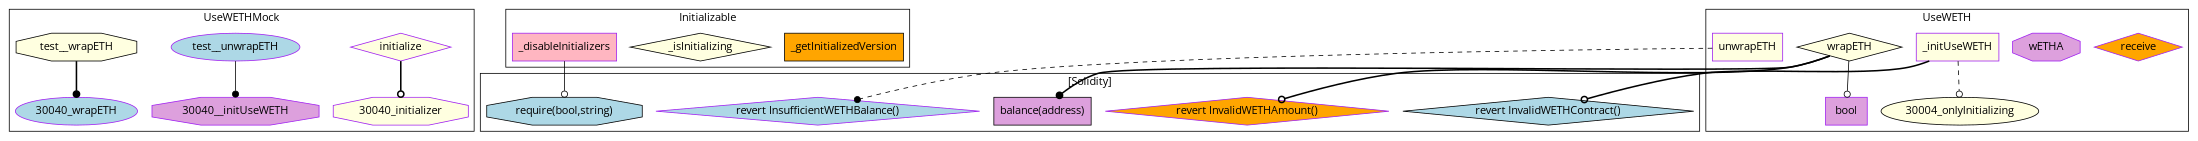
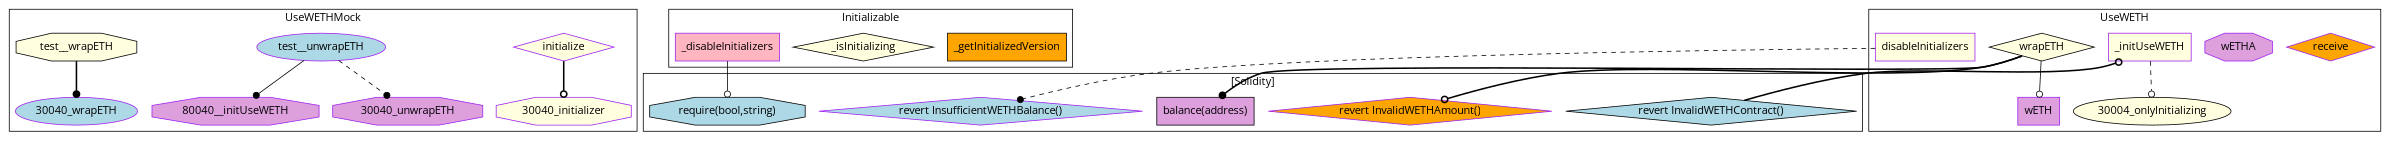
node "unwrapETH": label "unwrapETH" -> "disableInitializers"
edge "_initUseWETH" -> "revert InvalidWETHContract()": reversed
node "30040__initUseWETH": label "30040__initUseWETH" -> "80040__initUseWETH"
node "30040_unwrapETH": added
node "bool": label "bool" -> "wETH"
